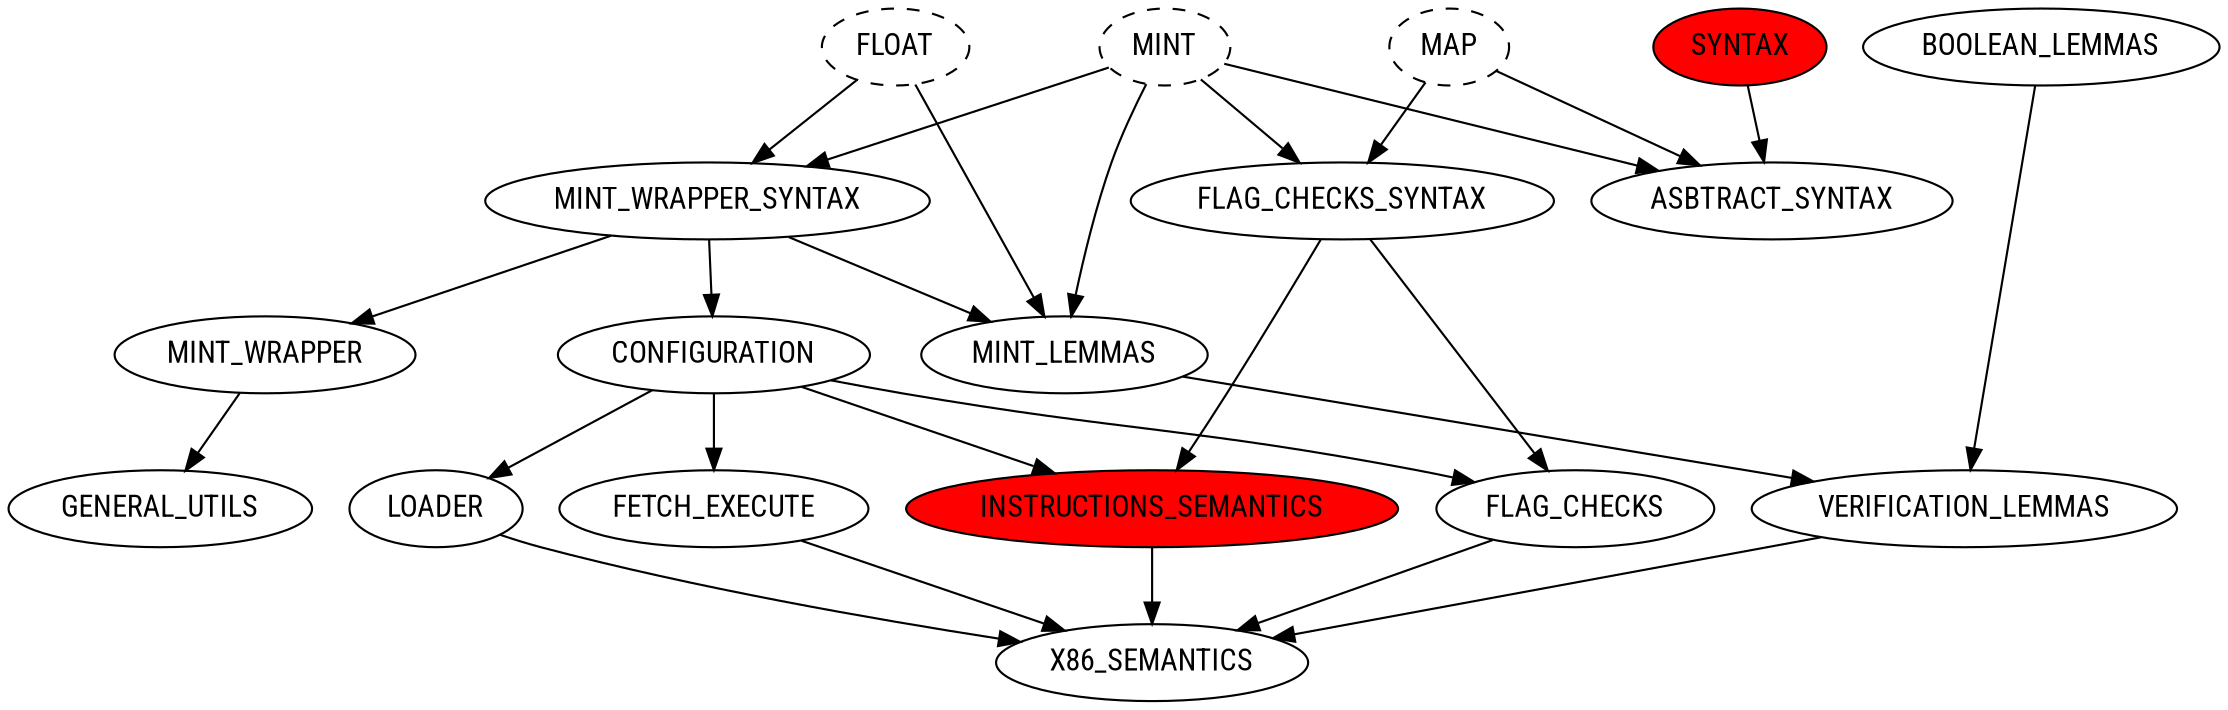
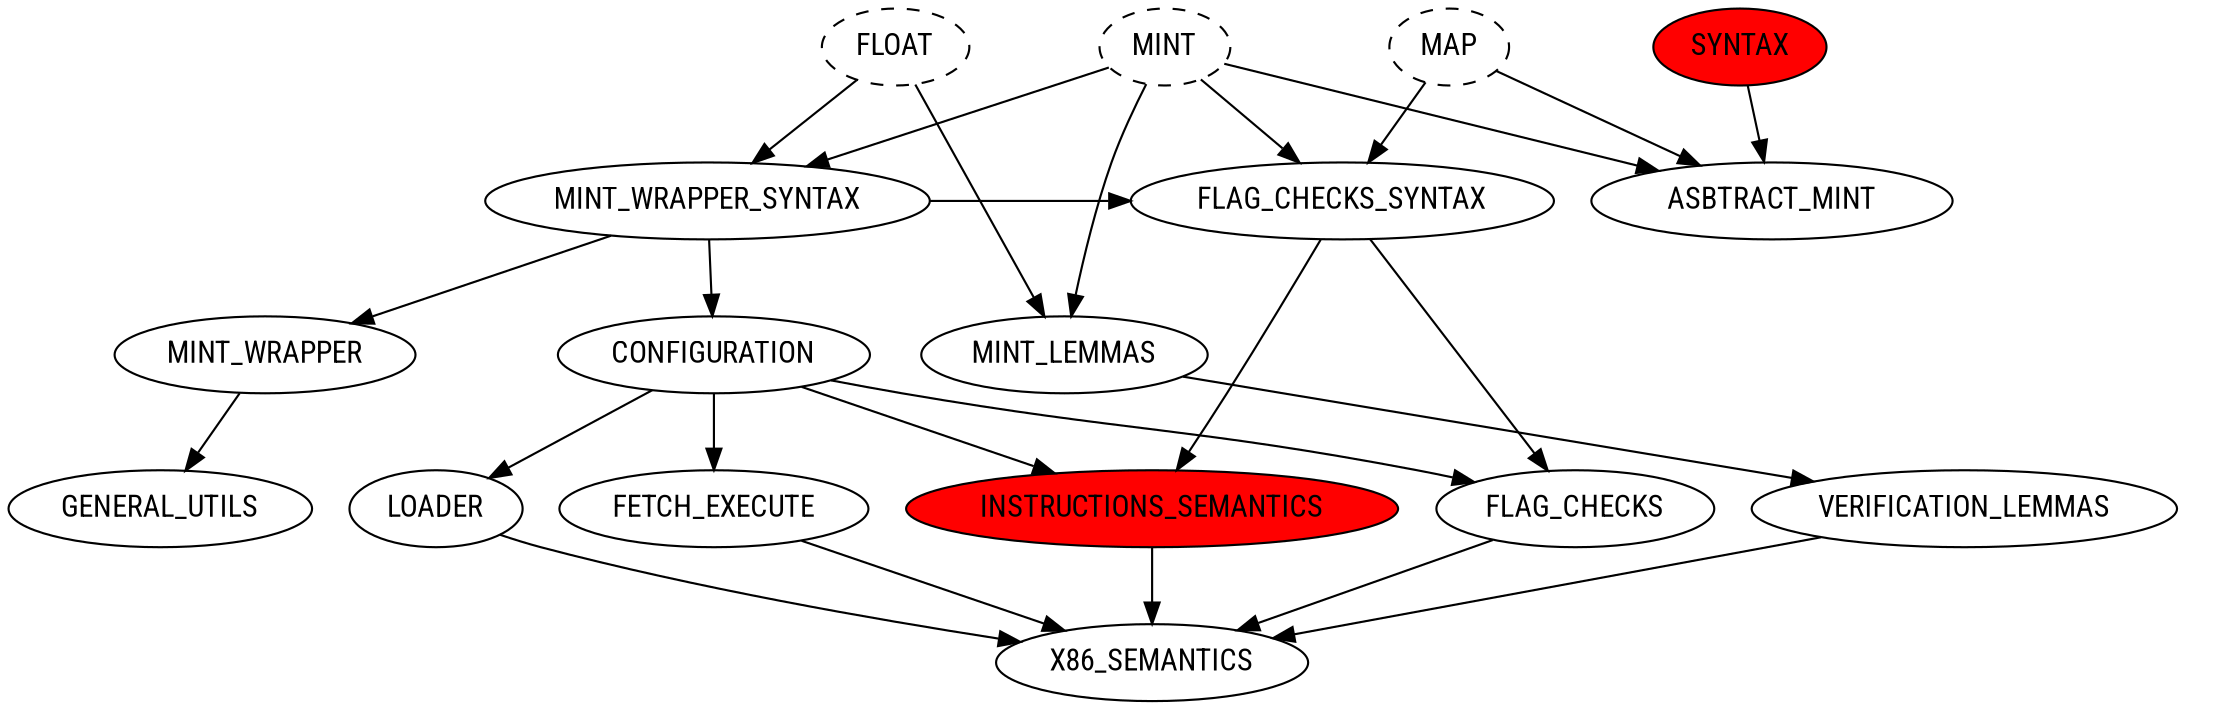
node "BOOLEAN_LEMMAS": removed
node "ASBTRACT_SYNTAX": label "ASBTRACT_SYNTAX" -> "ASBTRACT_MINT"
edge "MINT_WRAPPER_SYNTAX" -> "MINT_LEMMAS": now "MINT_WRAPPER_SYNTAX" -> "FLAG_CHECKS_SYNTAX"
